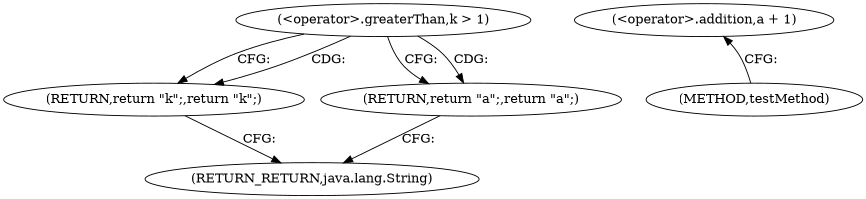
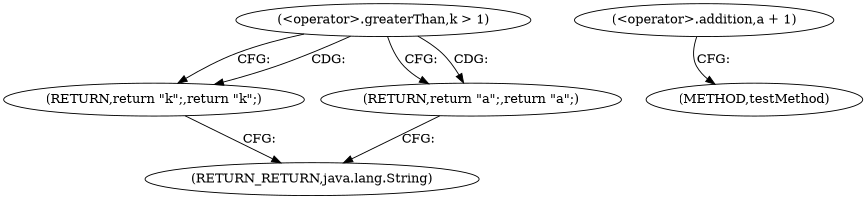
edge "(METHOD,testMethod)" -> "(<operator>.addition,a + 1)": reversed
